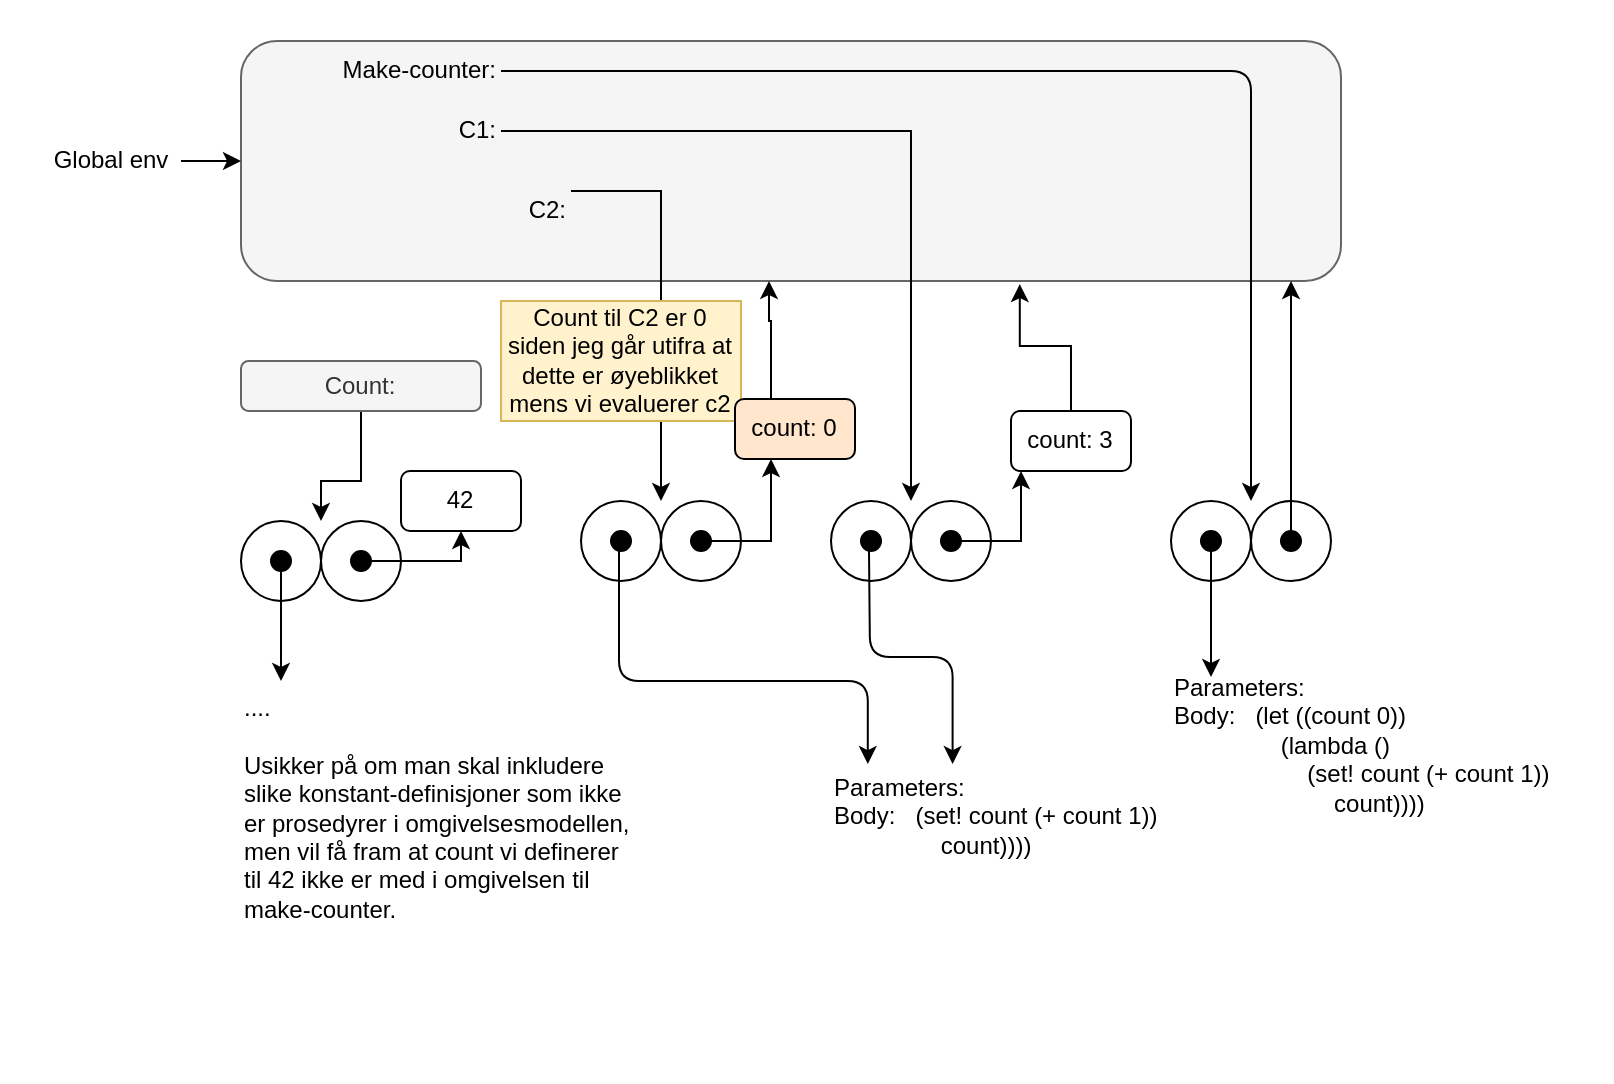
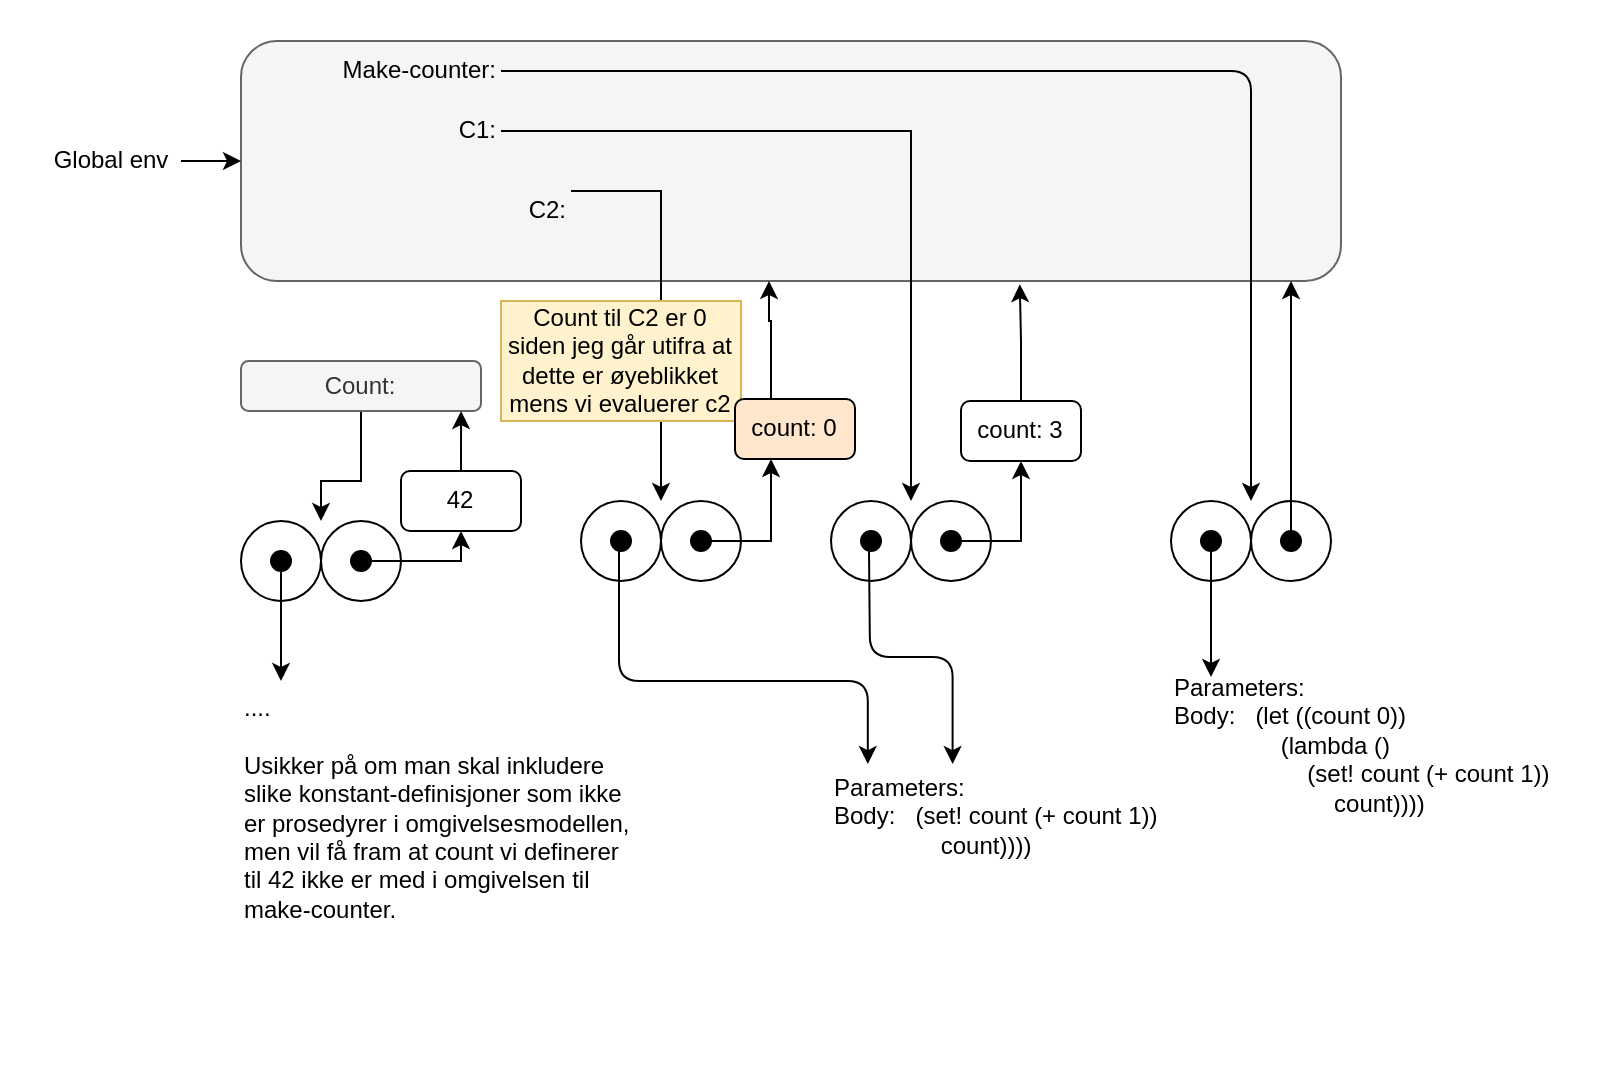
node "count: 3": moved (1071, 441) -> (1021, 431)
edge "42" -> "Count:": added
